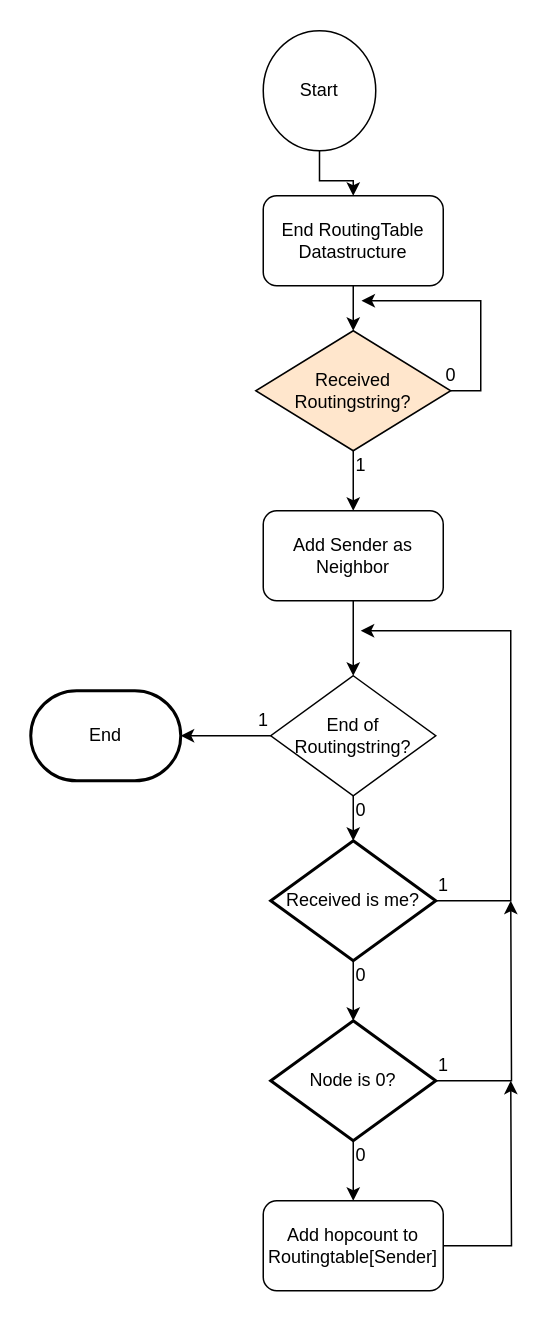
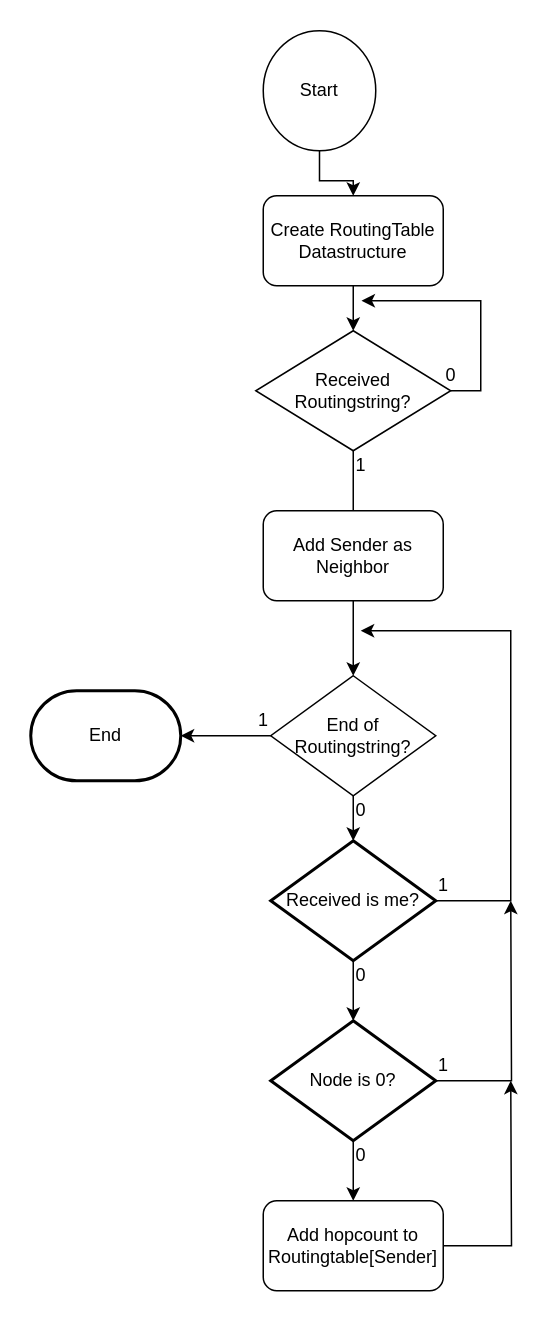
node "End RoutingTable Datastructure": label "End RoutingTable Datastructure" -> "Create RoutingTable Datastructure"
node "Received Routingstring?": fillcolor #ffe6cc -> #ffffff
edge "Received Routingstring?" -> "Add Sender as Neighbor": arrowhead classic -> none
